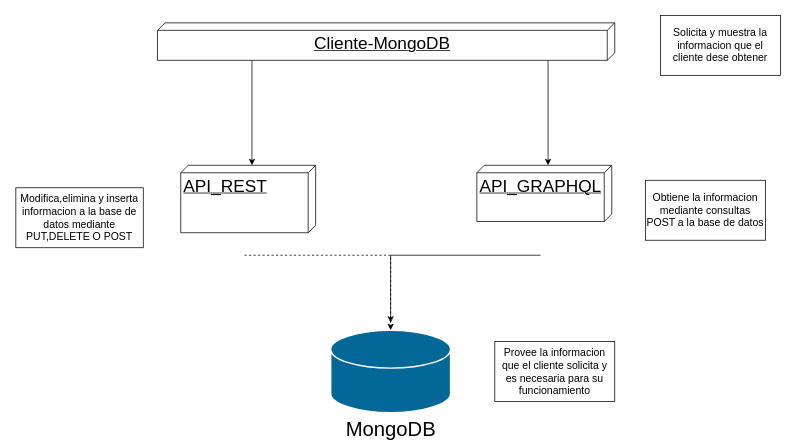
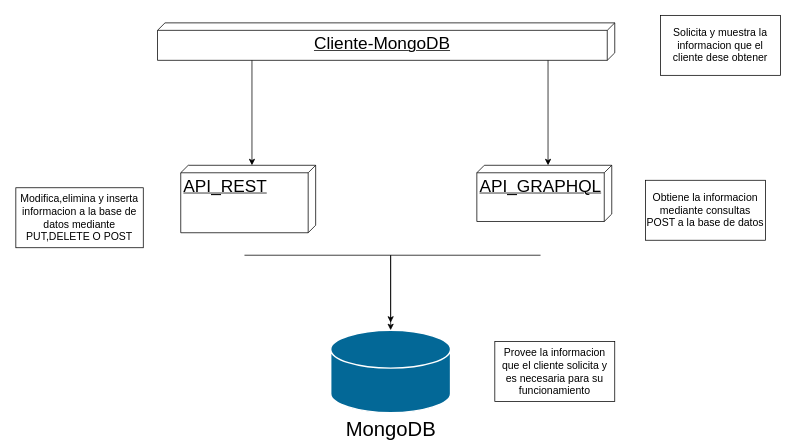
edge "API_REST" -> "MongoDB": style dashed -> solid
